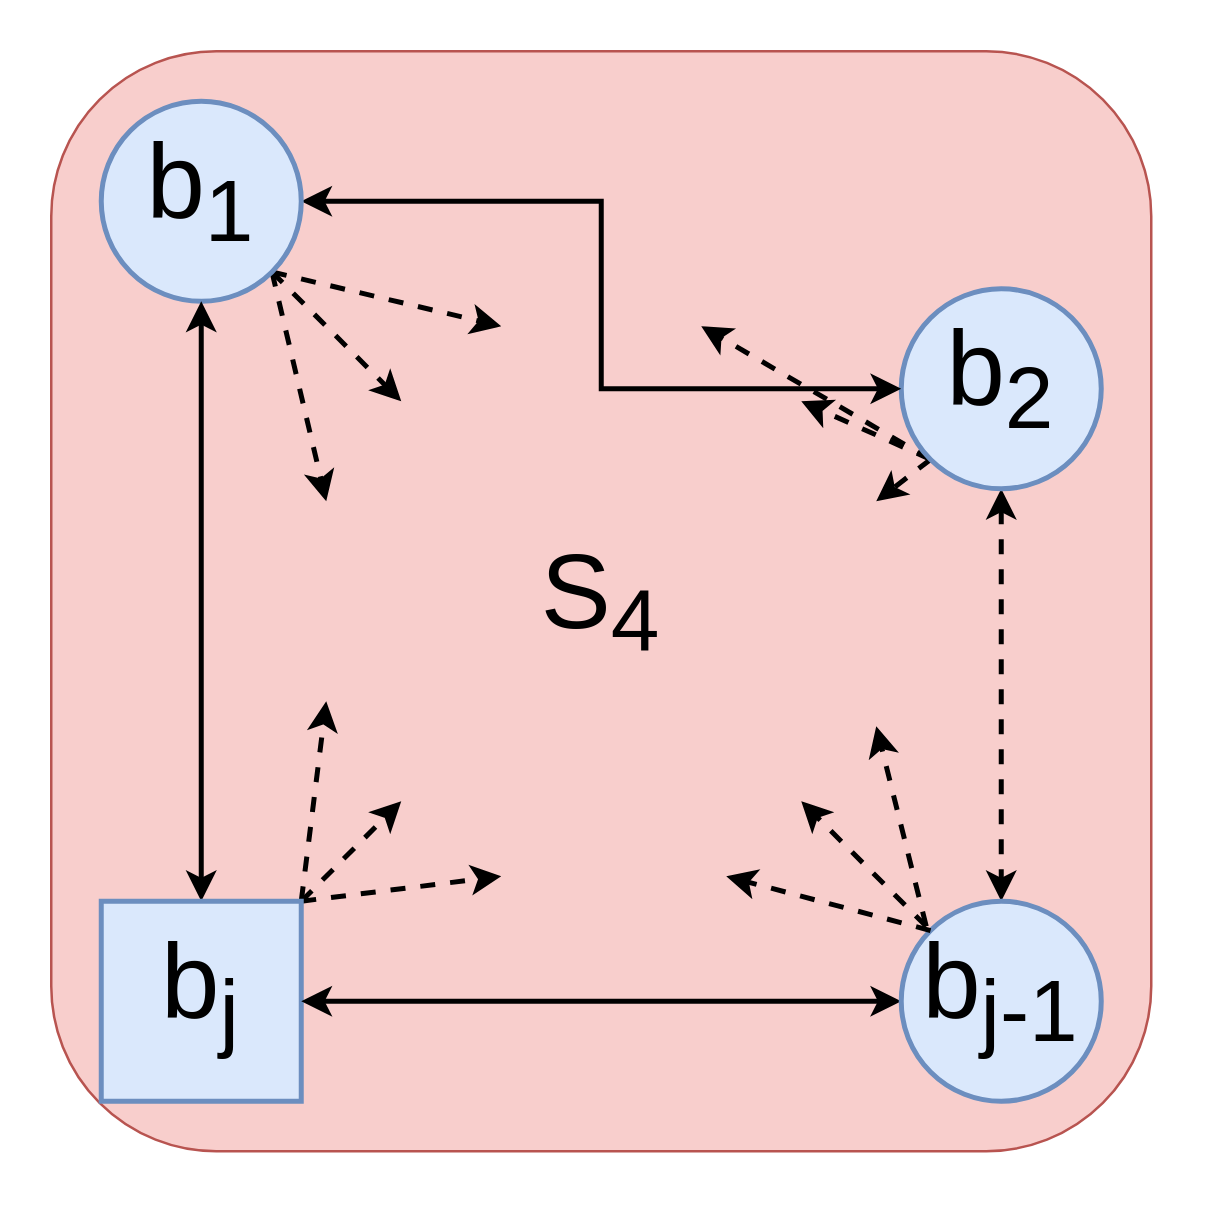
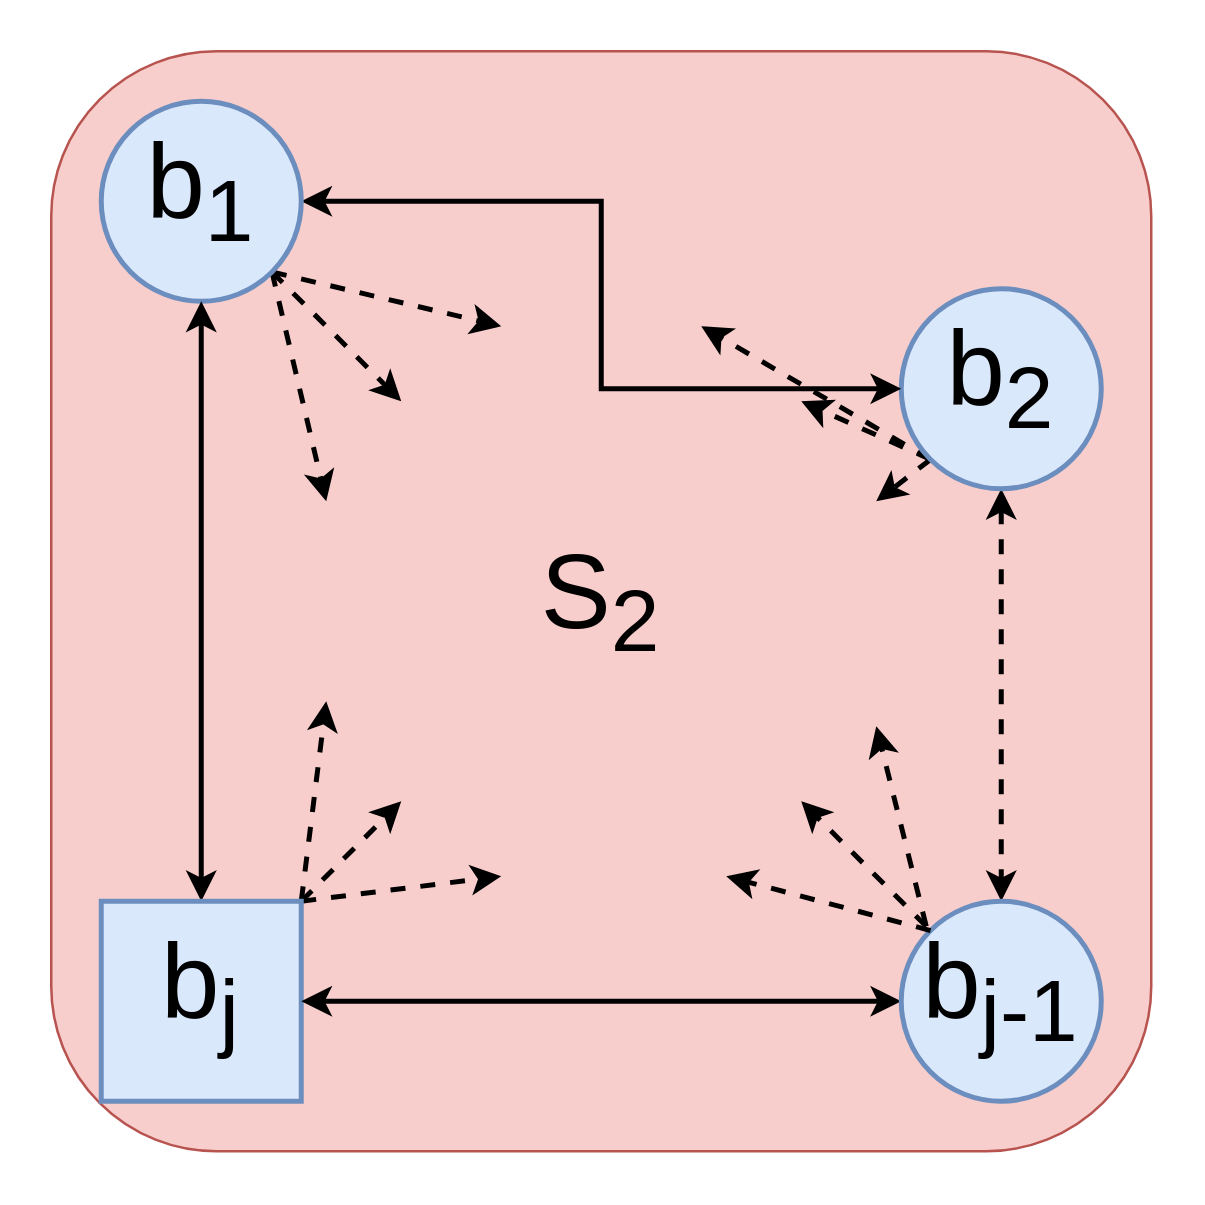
node "S4": label "S4" -> "S2"
